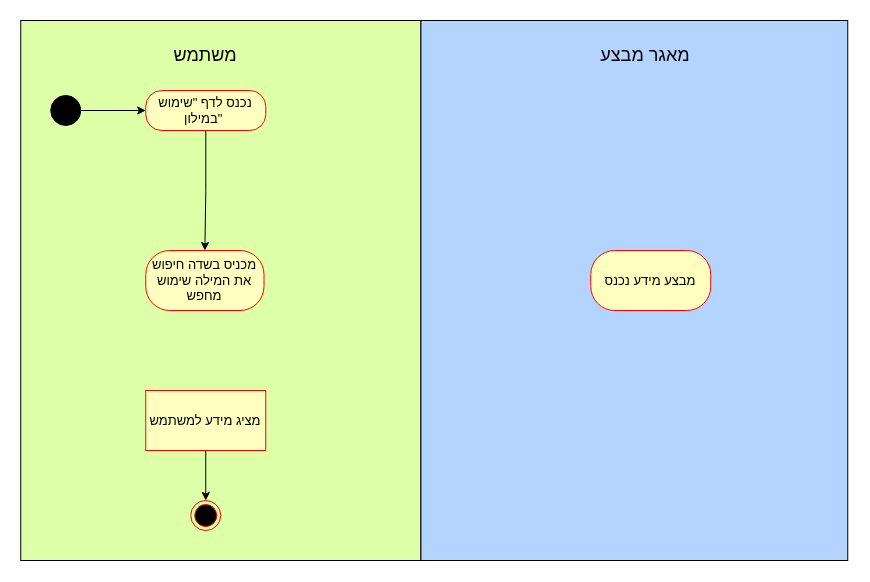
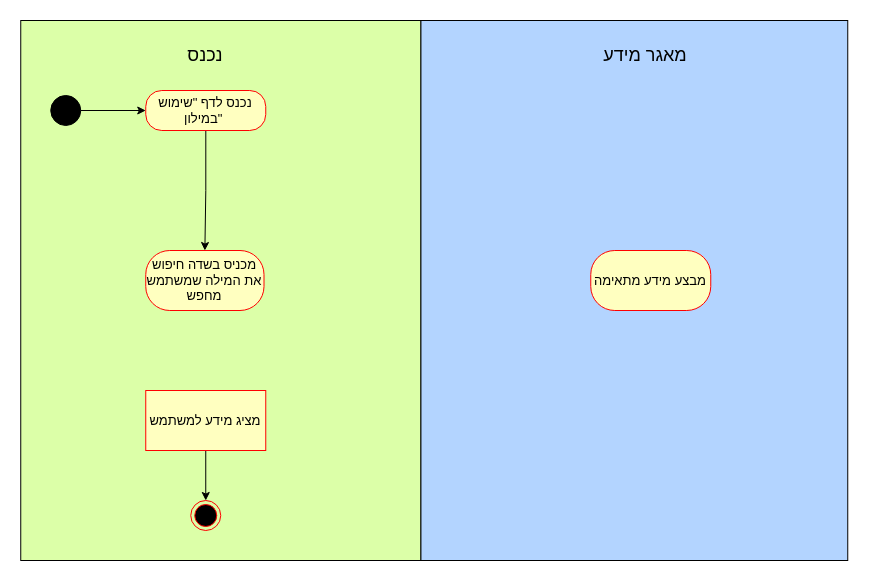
node "משתמש": label "משתמש" -> "נכנס"
node "מאגר מבצע": label "מאגר מבצע" -> "מאגר מידע"
node "מכניס בשדה חיפוש את המילה שימוש מחפש": label "מכניס בשדה חיפוש את המילה שימוש מחפש" -> "מכניס בשדה חיפוש את המילה שמשתמש מחפש"
node "מבצע מידע נכנס": label "מבצע מידע נכנס" -> "מבצע מידע מתאימה"
